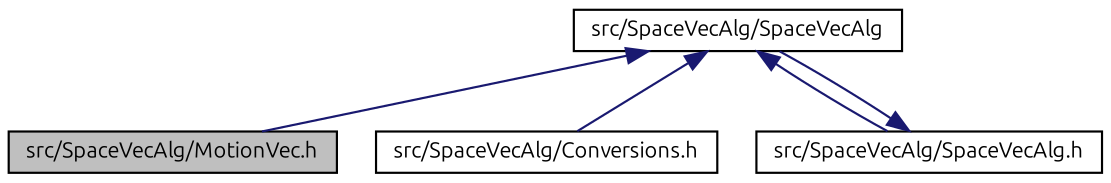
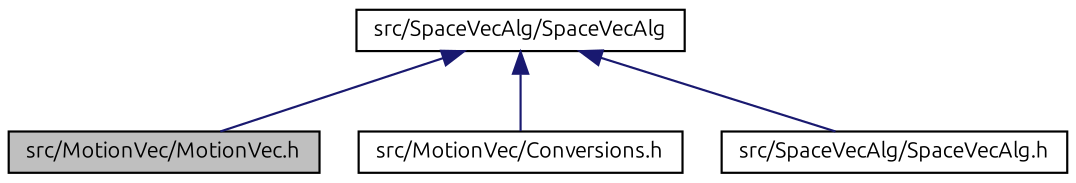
edge "src/SpaceVecAlg/SpaceVecAlg" -> "src/SpaceVecAlg/SpaceVecAlg.h": removed
node "src/SpaceVecAlg/MotionVec.h": label "src/SpaceVecAlg/MotionVec.h" -> "src/MotionVec/MotionVec.h"
node "src/SpaceVecAlg/Conversions.h": label "src/SpaceVecAlg/Conversions.h" -> "src/MotionVec/Conversions.h"
